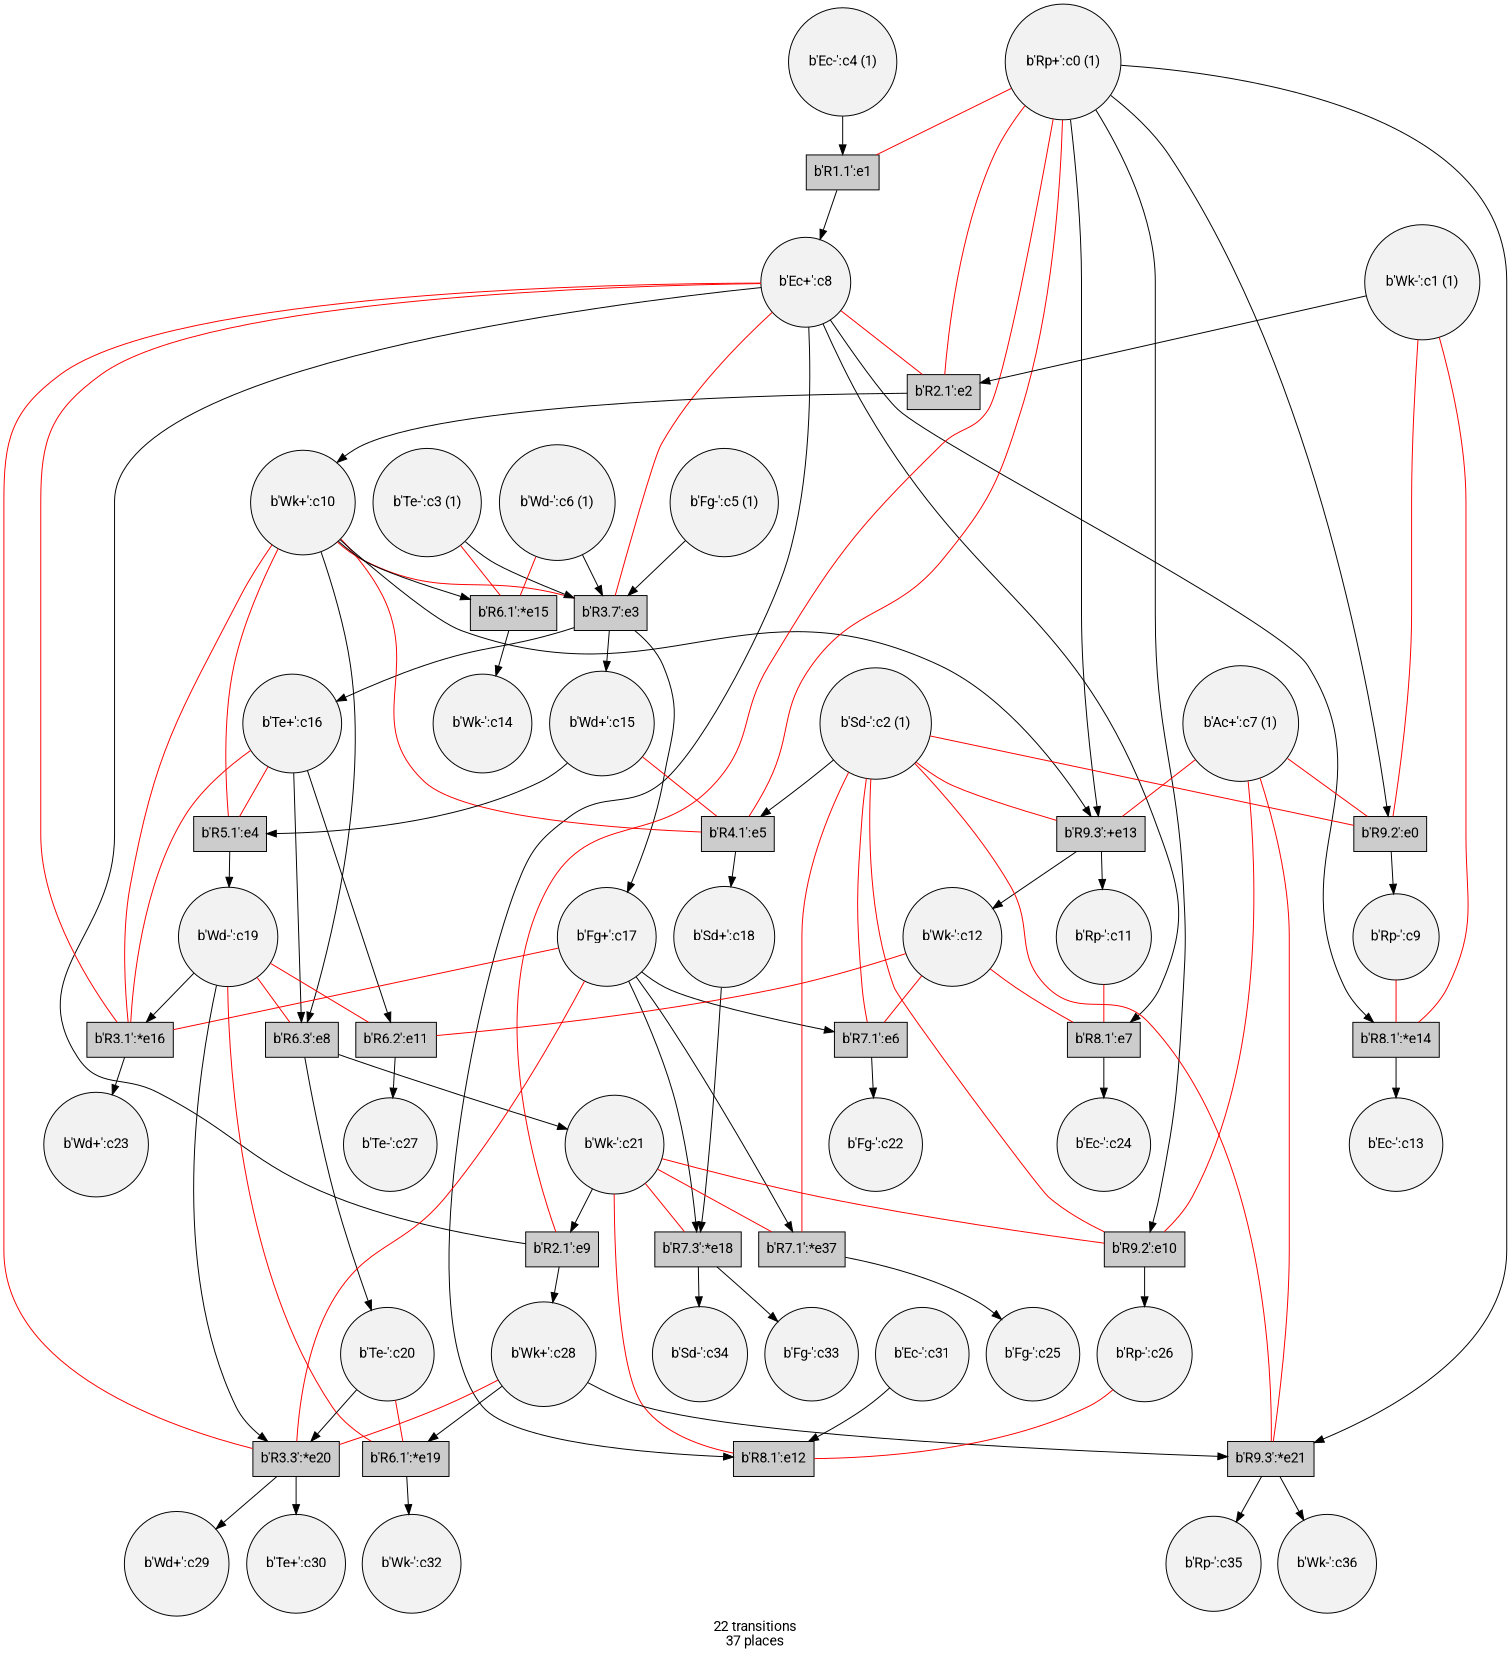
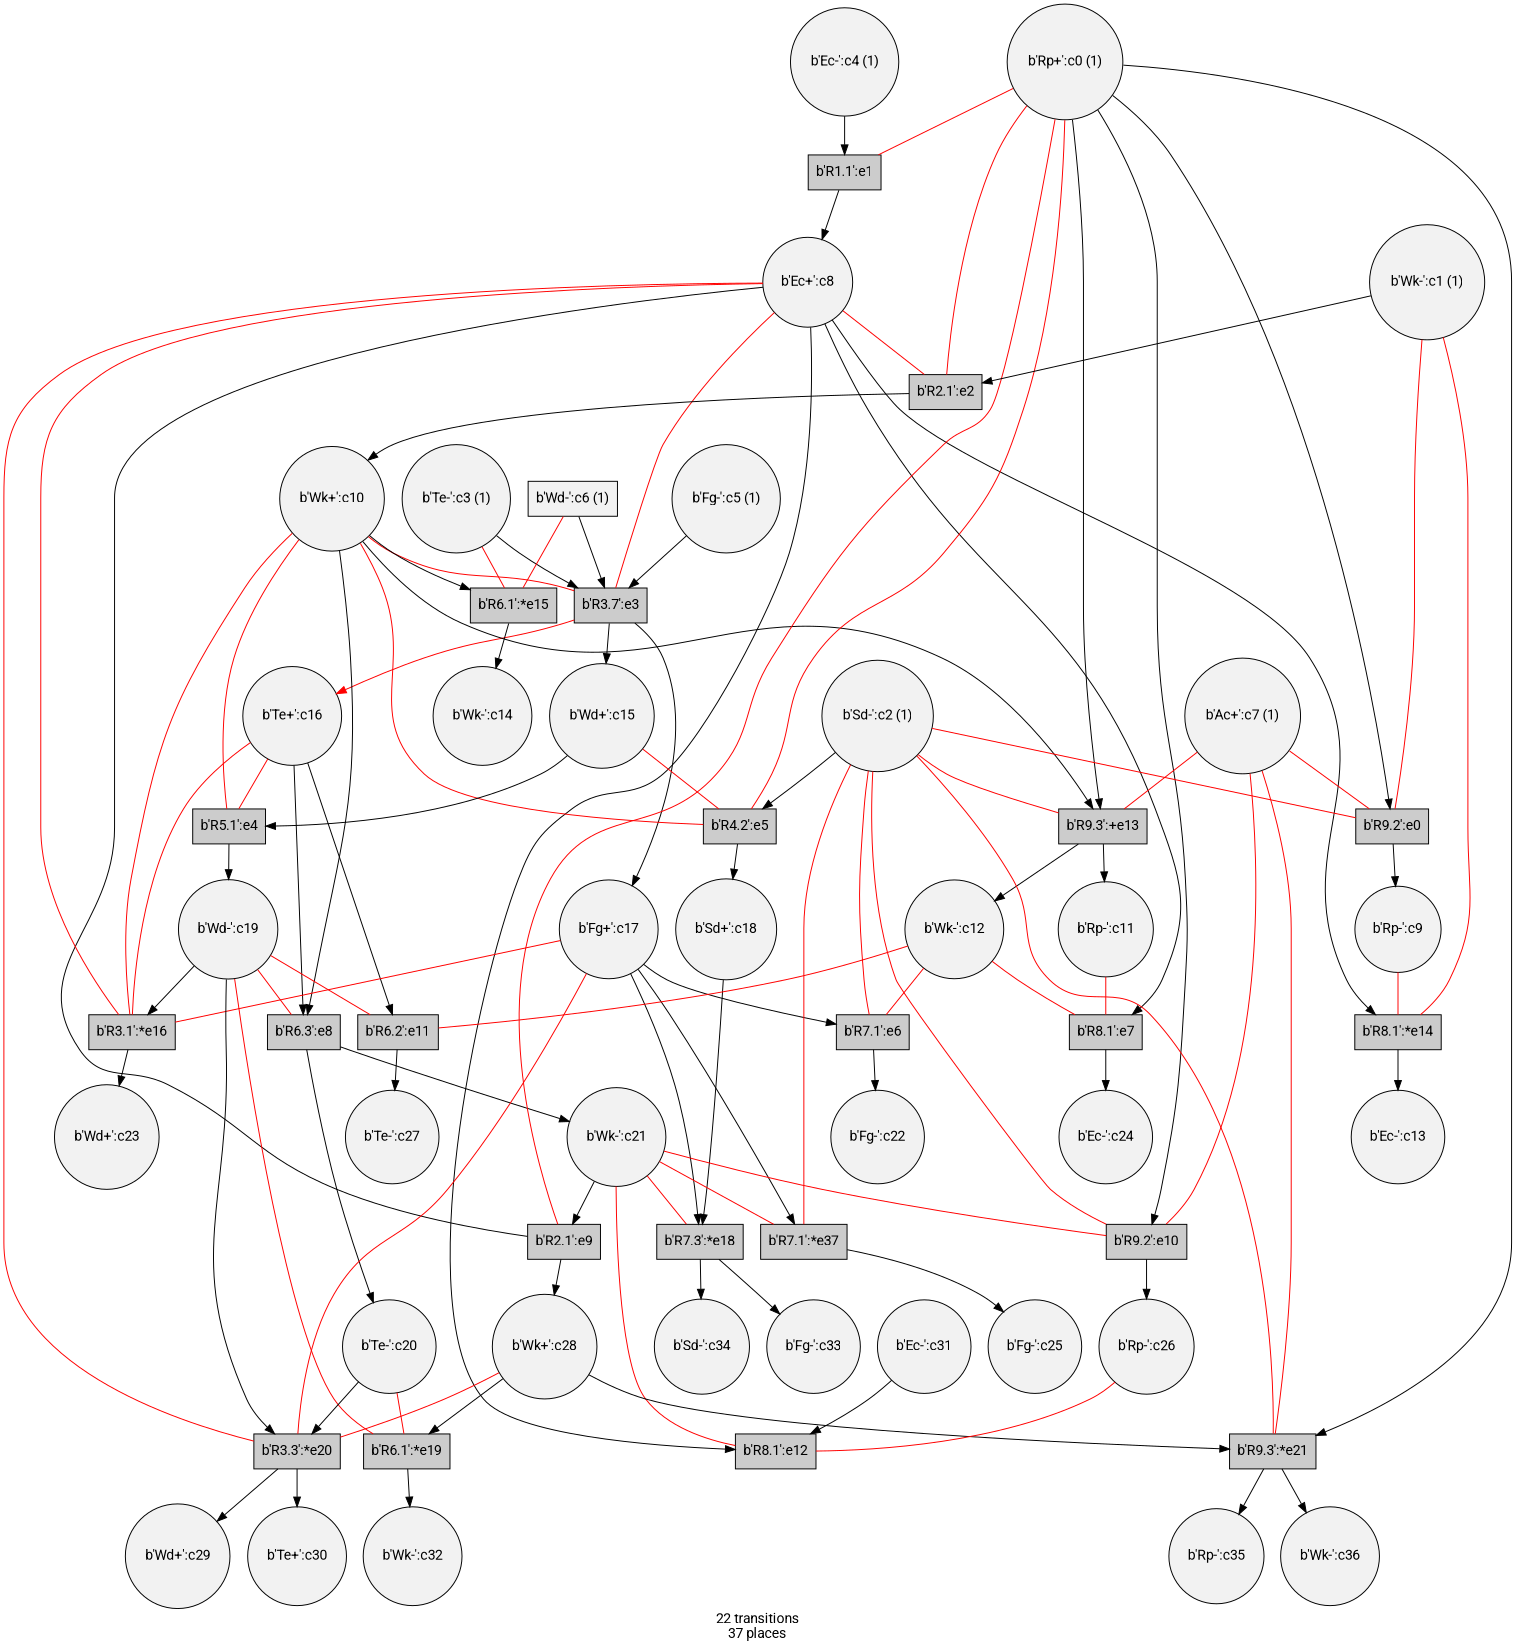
node "b'Wd-':c6 (1)": shape circle -> box
edge "b'R3.7':e3" -> "b'Te+':c16": color black -> red
node "b'R4.1':e5": label "b'R4.1':e5" -> "b'R4.2':e5"
